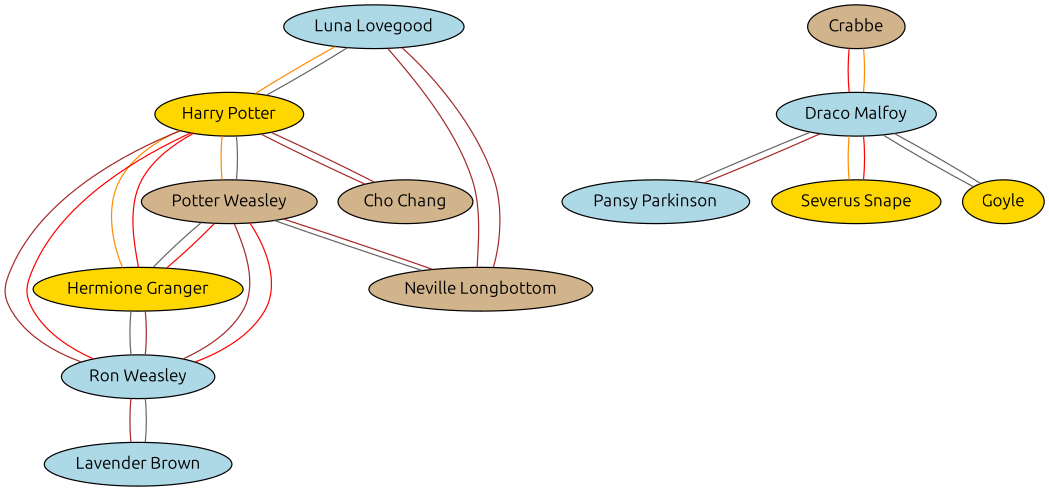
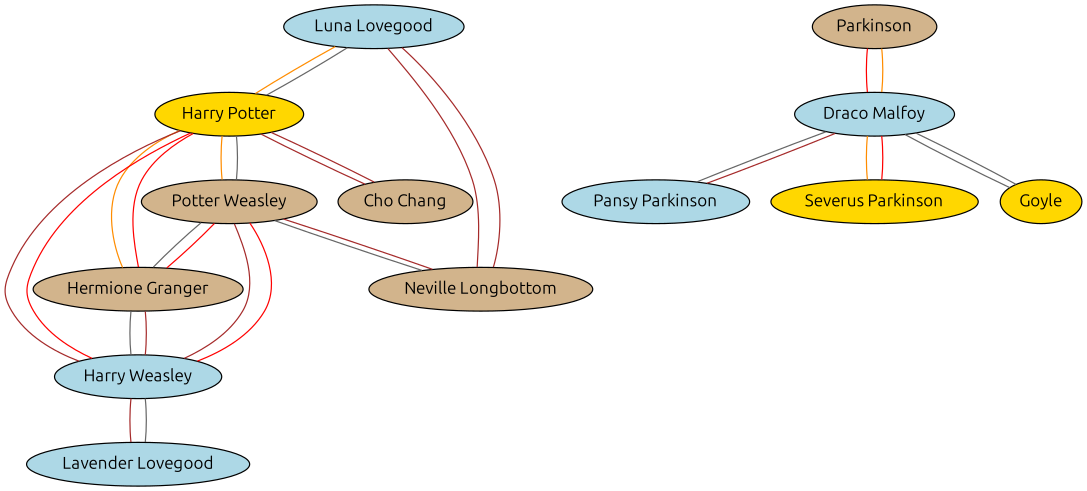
node "Crabbe": label "Crabbe" -> "Parkinson"
node "Severus Snape": label "Severus Snape" -> "Severus Parkinson"
node "Hermione Granger": fillcolor gold -> tan
node "Ron Weasley": label "Ron Weasley" -> "Harry Weasley"
node "Lavender Brown": label "Lavender Brown" -> "Lavender Lovegood"
